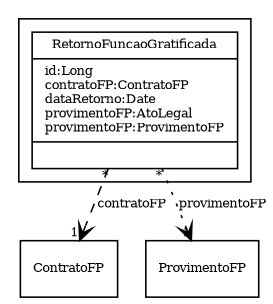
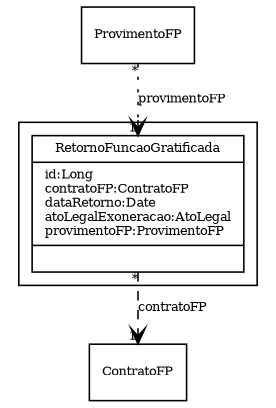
node "RetornoFuncaoGratificada": text "provimentoFP:AtoLegal" -> "atoLegalExoneracao:AtoLegal"
edge "RetornoFuncaoGratificada" -> "ProvimentoFP": reversed
